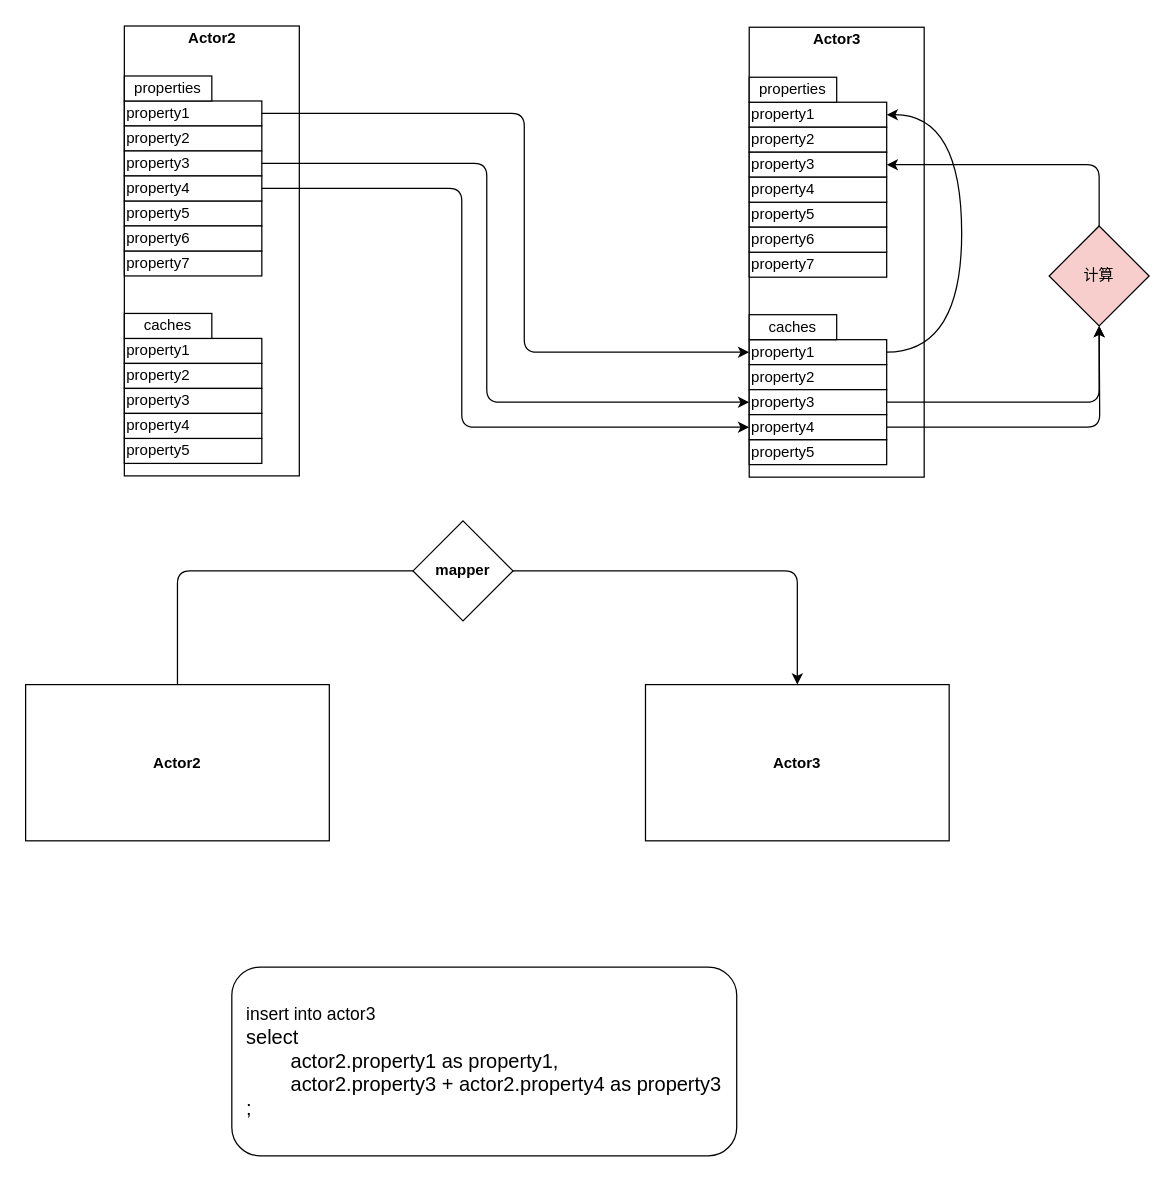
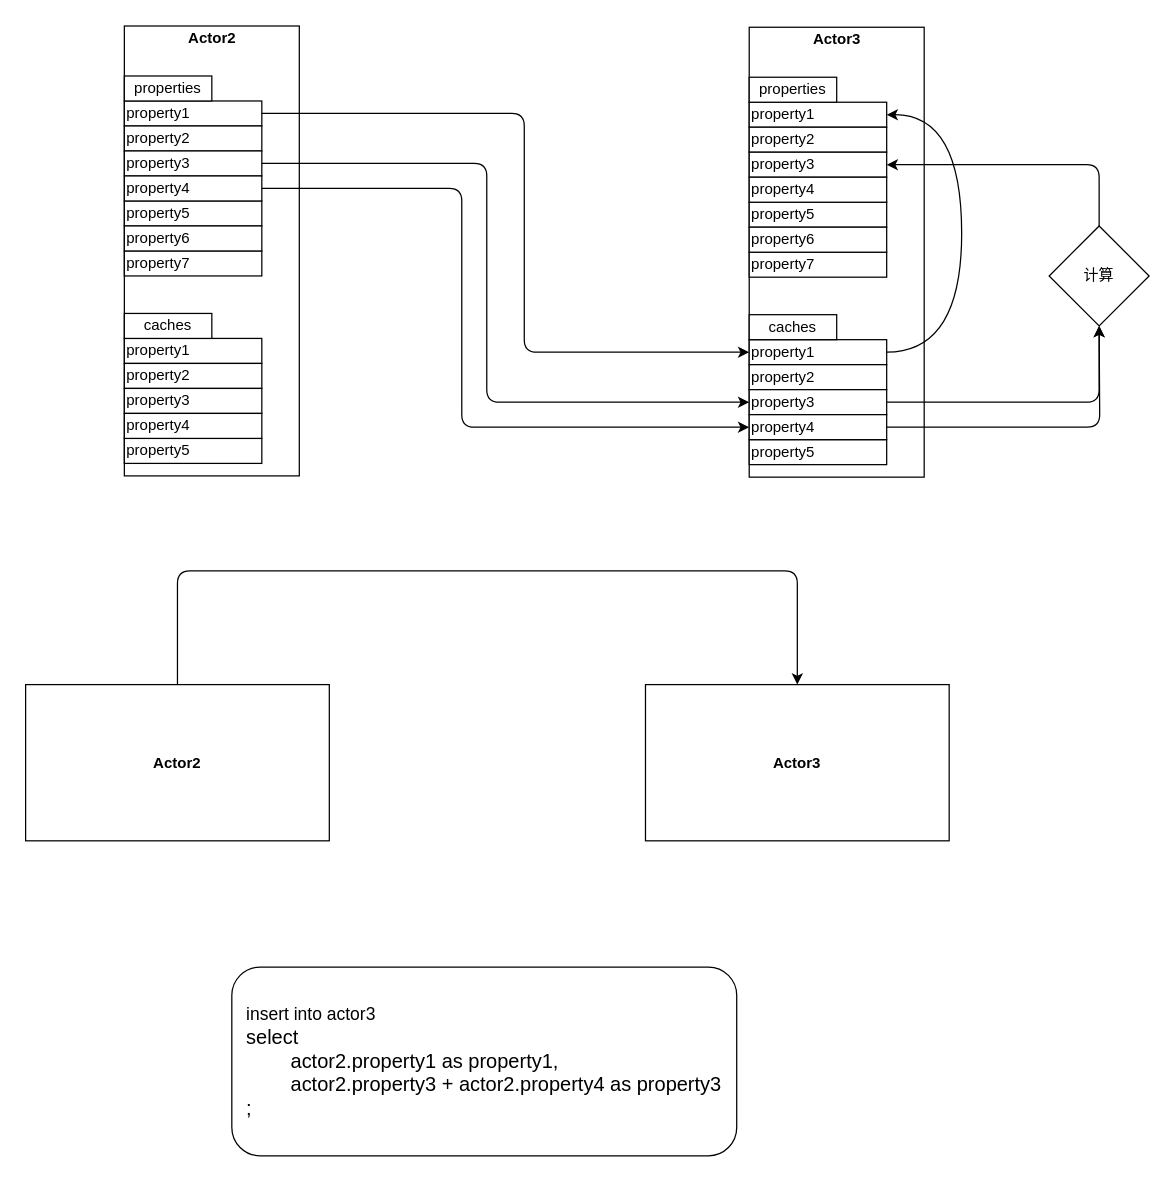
node "计算": fillcolor #f8cecc -> #ffffff
node "mapper": removed
